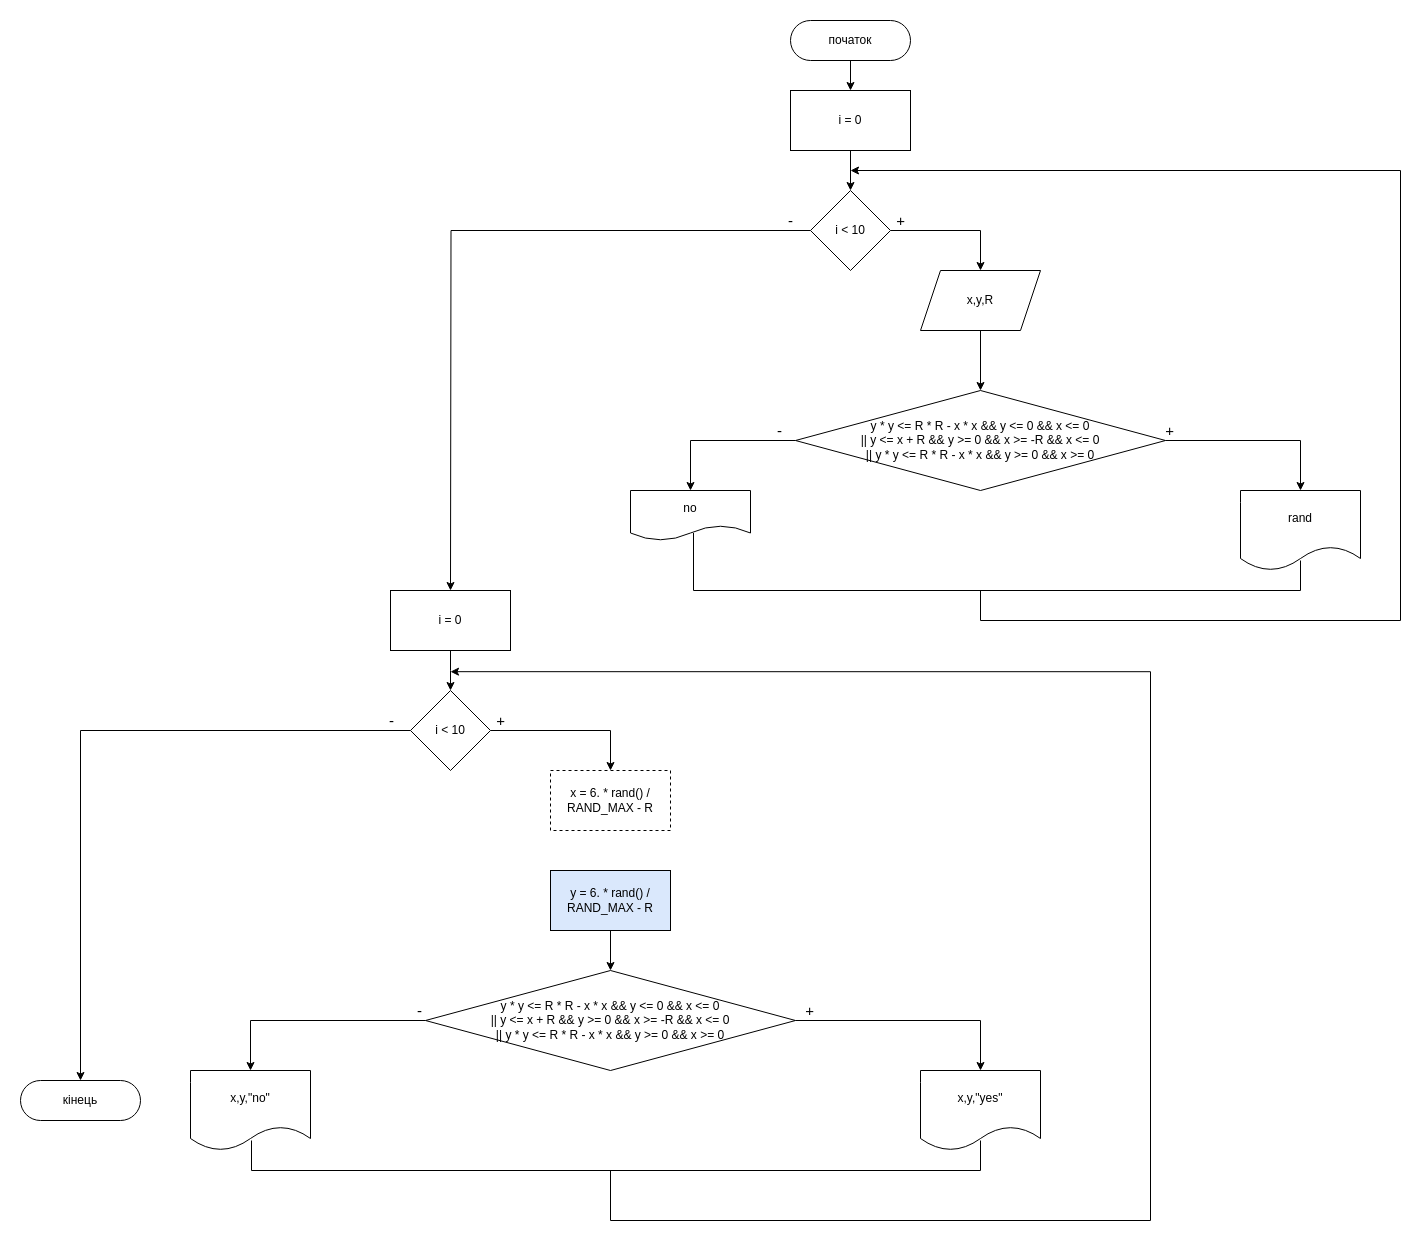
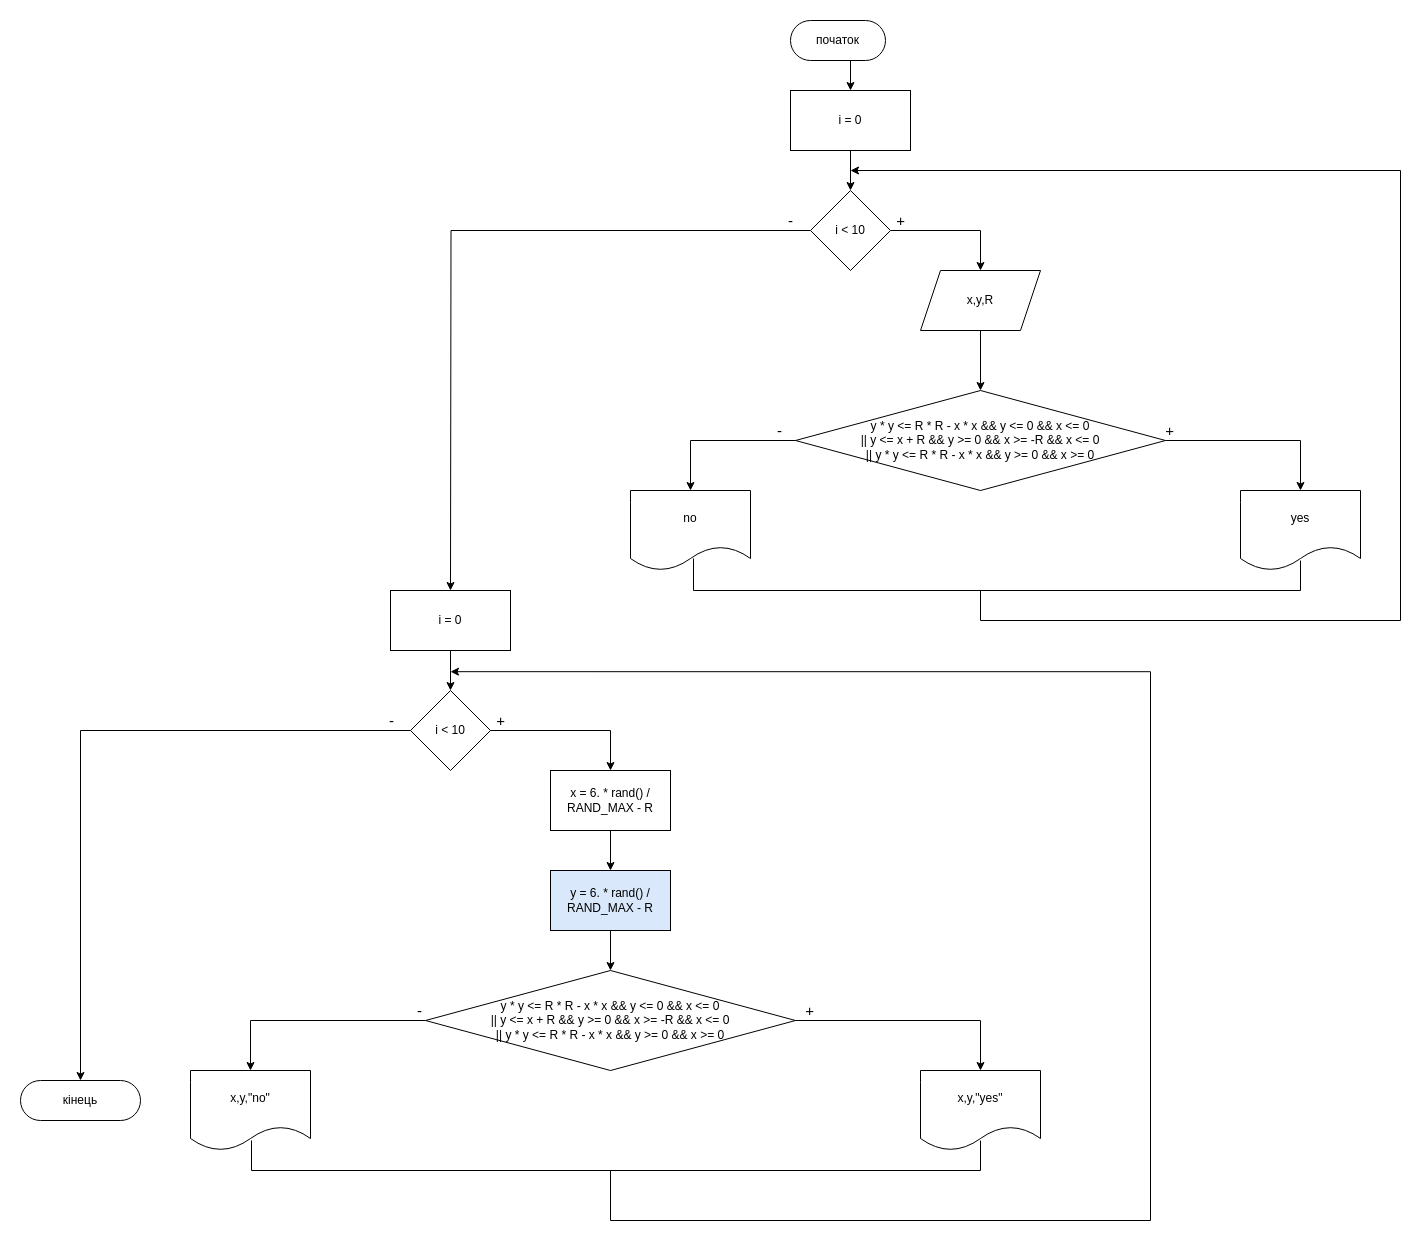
node "початок": size 120x40 -> 95x40
node "no": size 120x50 -> 120x80
node "rand": label "rand" -> "yes"
node "x = 6. * rand() / RAND_MAX - R": style dashed -> solid
edge "x = 6. * rand() / RAND_MAX - R" -> "y = 6. * rand() / RAND_MAX - R": added
